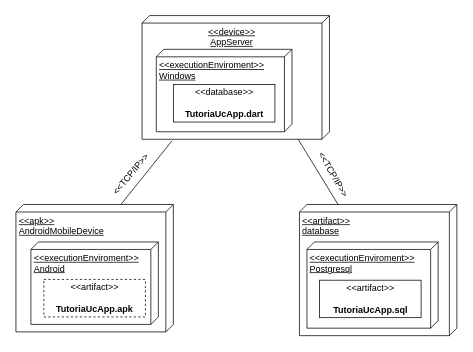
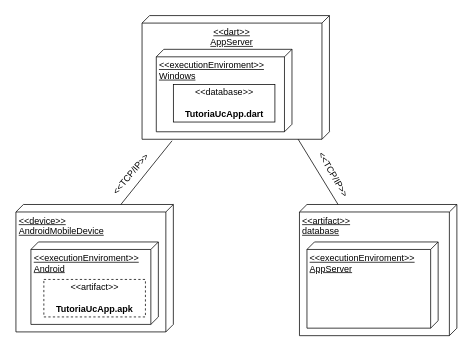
node "<<device>> AppServer": label "<<device>> AppServer" -> "<<dart>> AppServer"
node "<<apk>> AndroidMobileDevice": label "<<apk>> AndroidMobileDevice" -> "<<device>> AndroidMobileDevice"
node "<<executionEnviroment>> Postgresql": label "<<executionEnviroment>> Postgresql" -> "<<executionEnviroment>> AppServer"
node "<<artifact>> TutoriaUcApp.sql": removed
